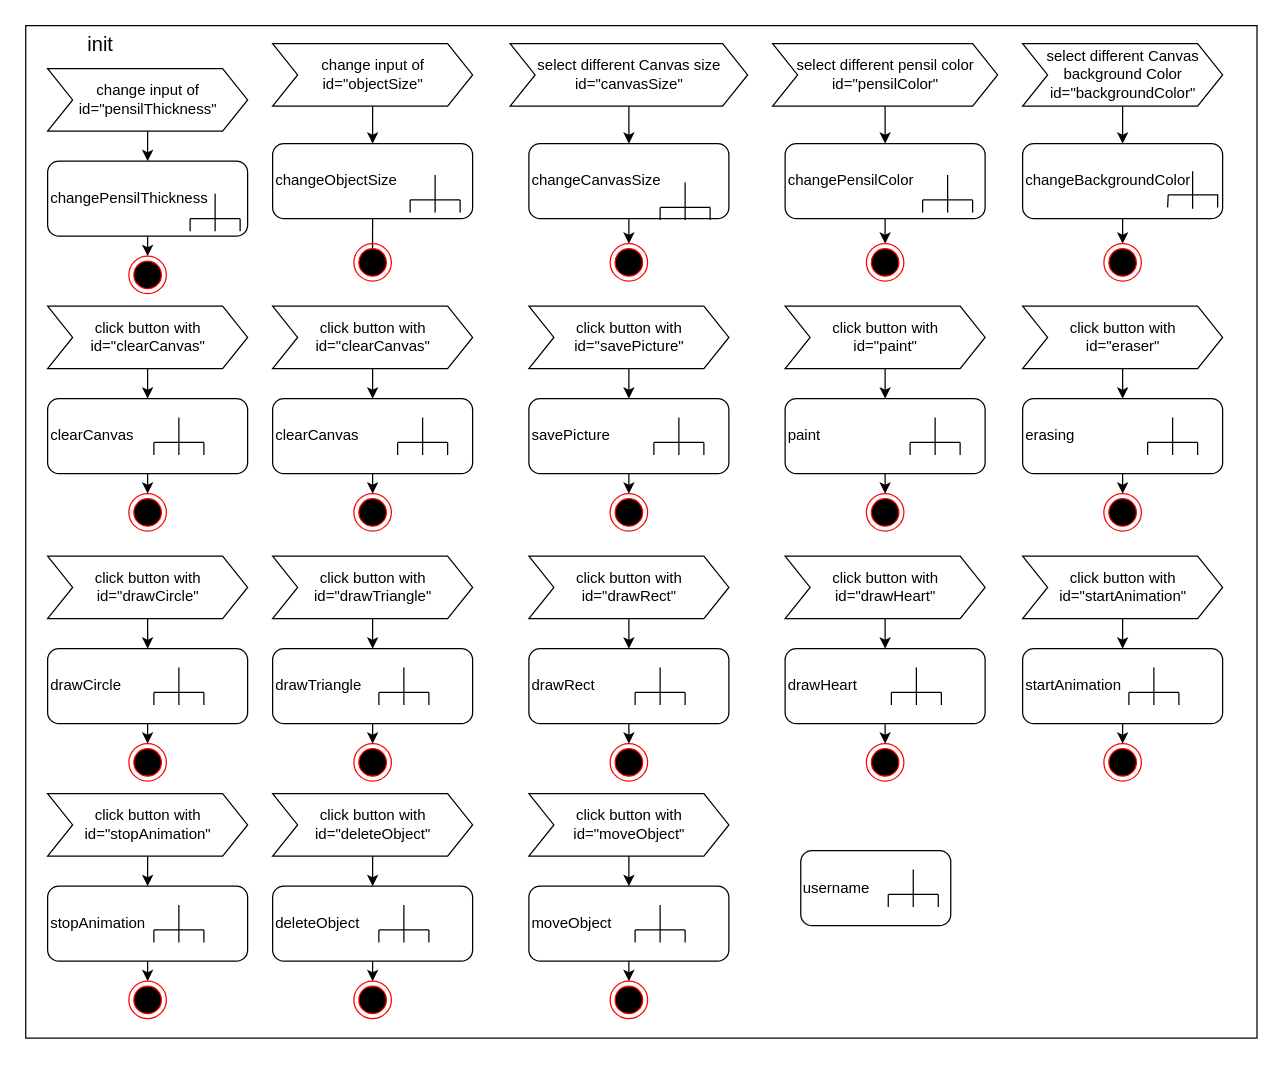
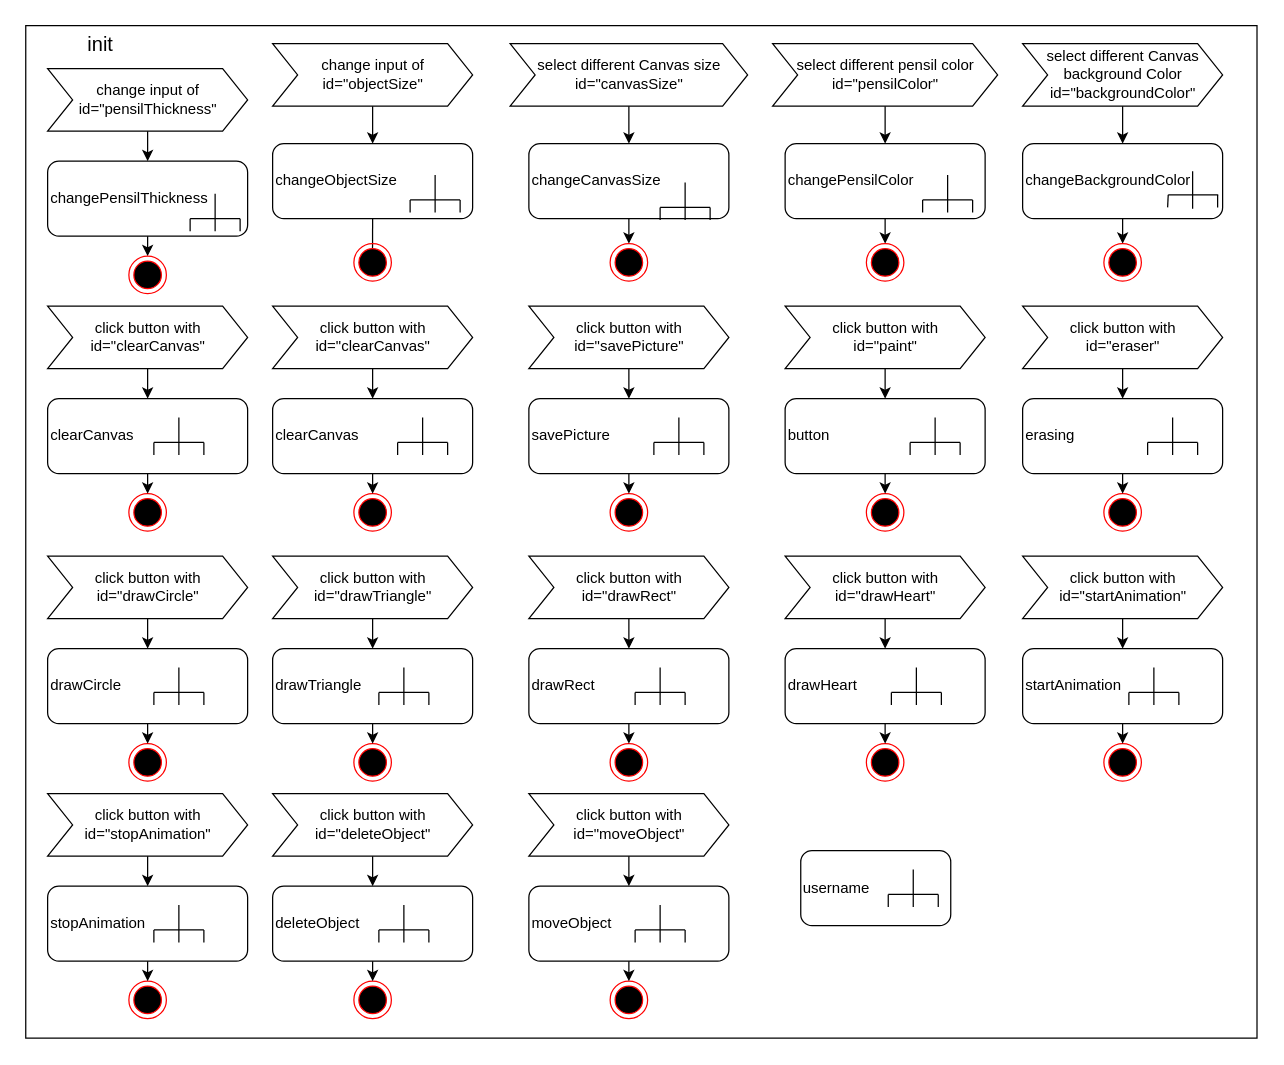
node "paint": label "paint" -> "button"
